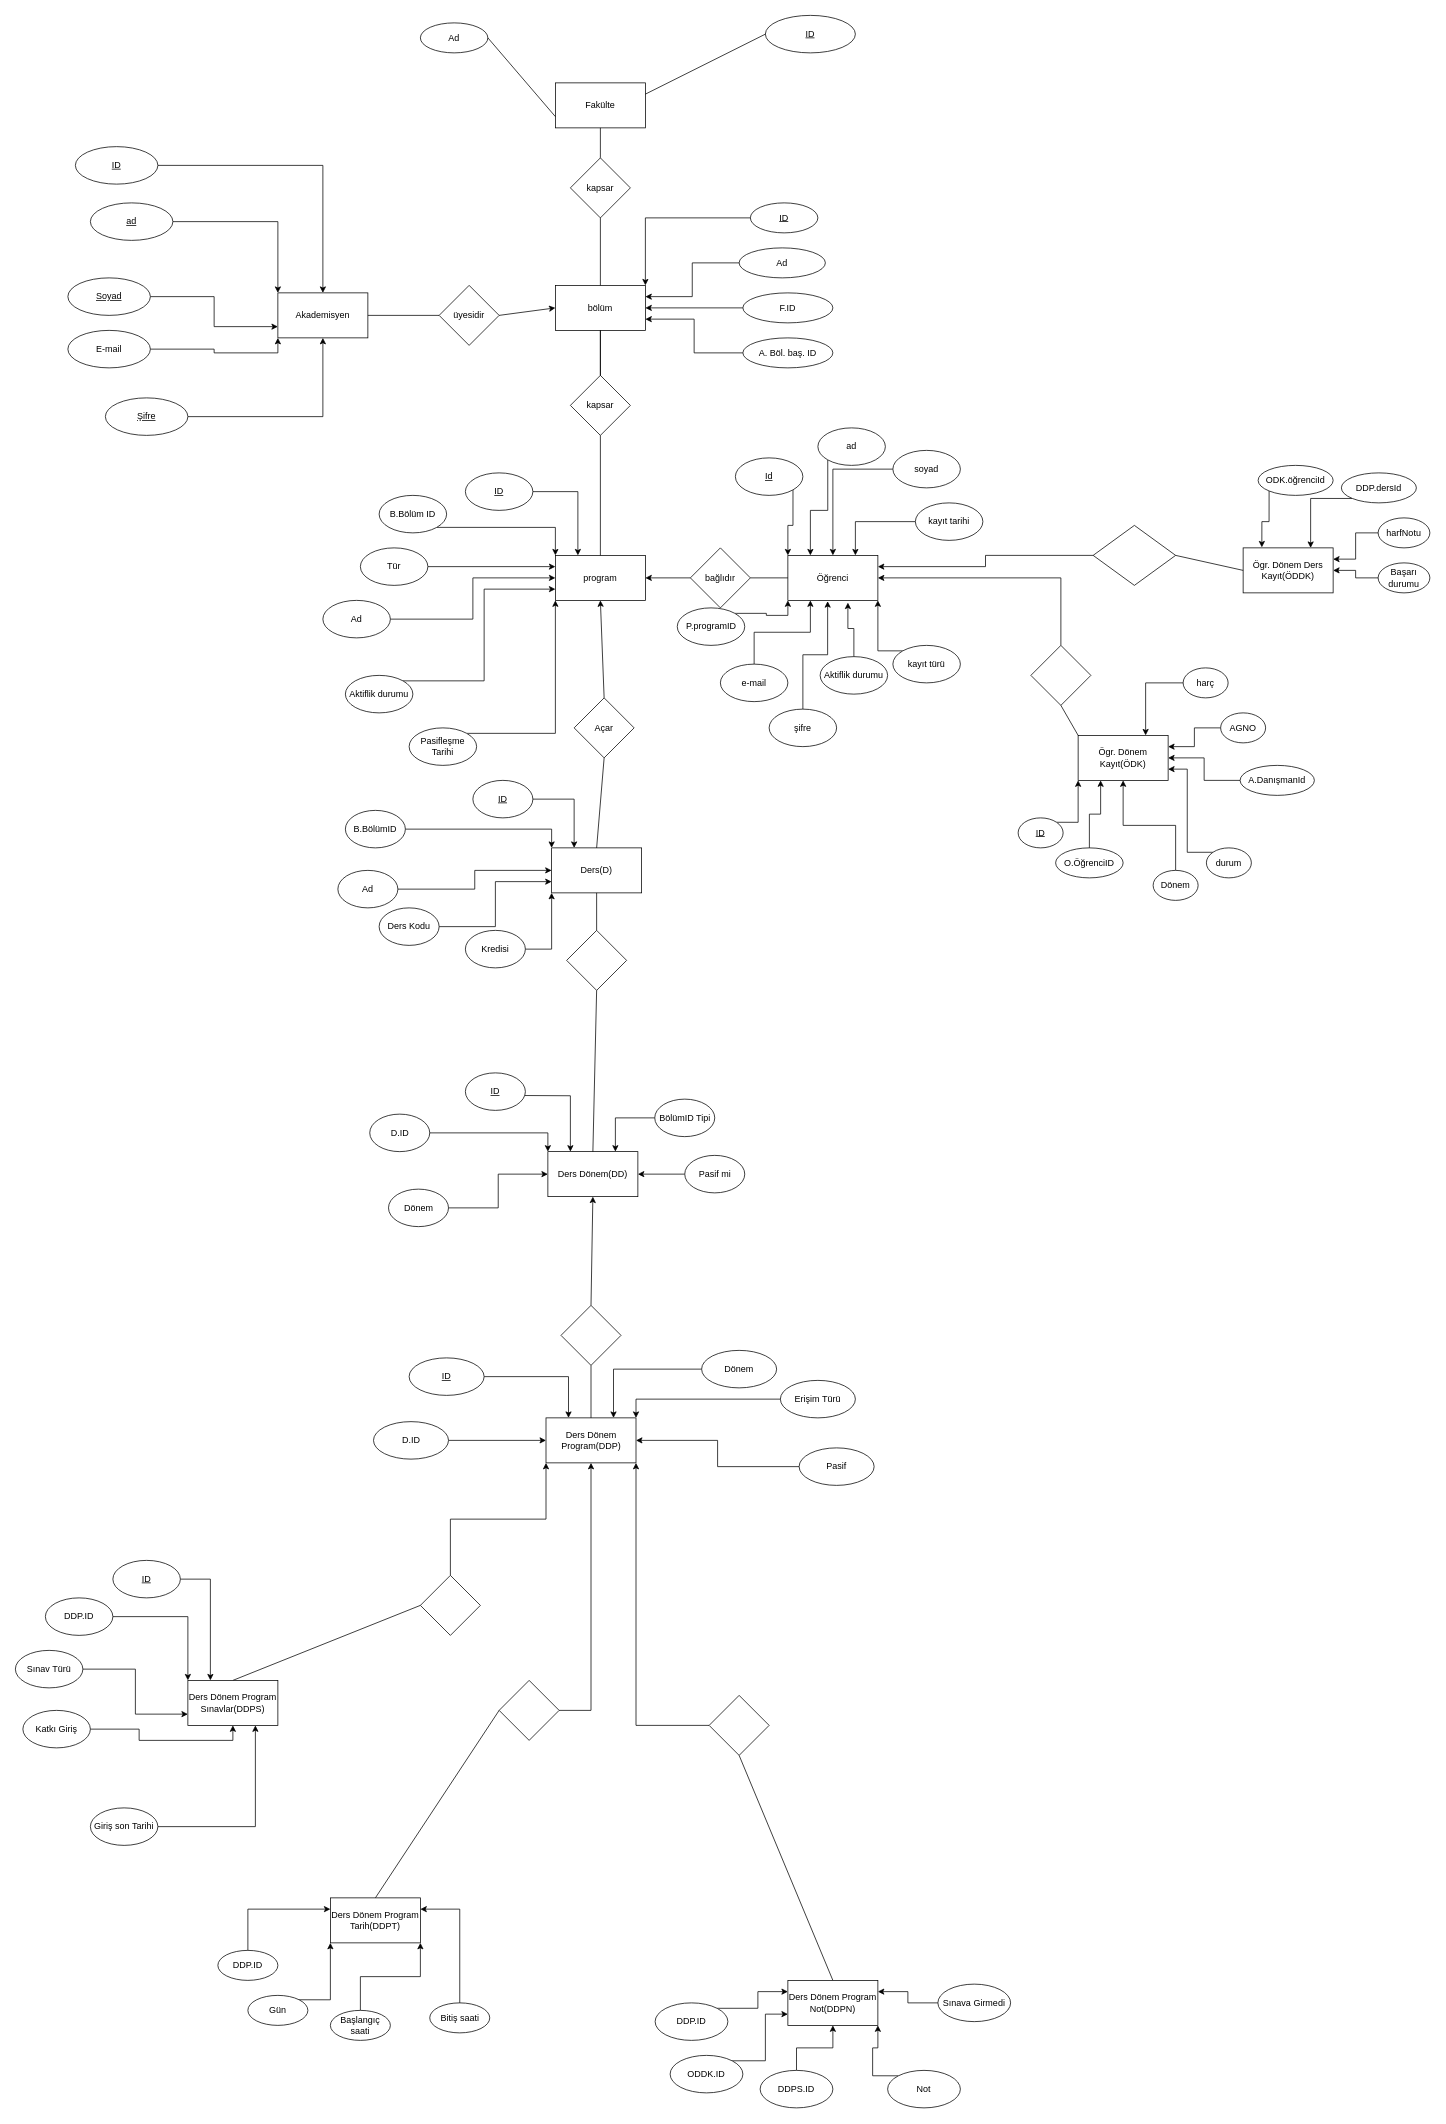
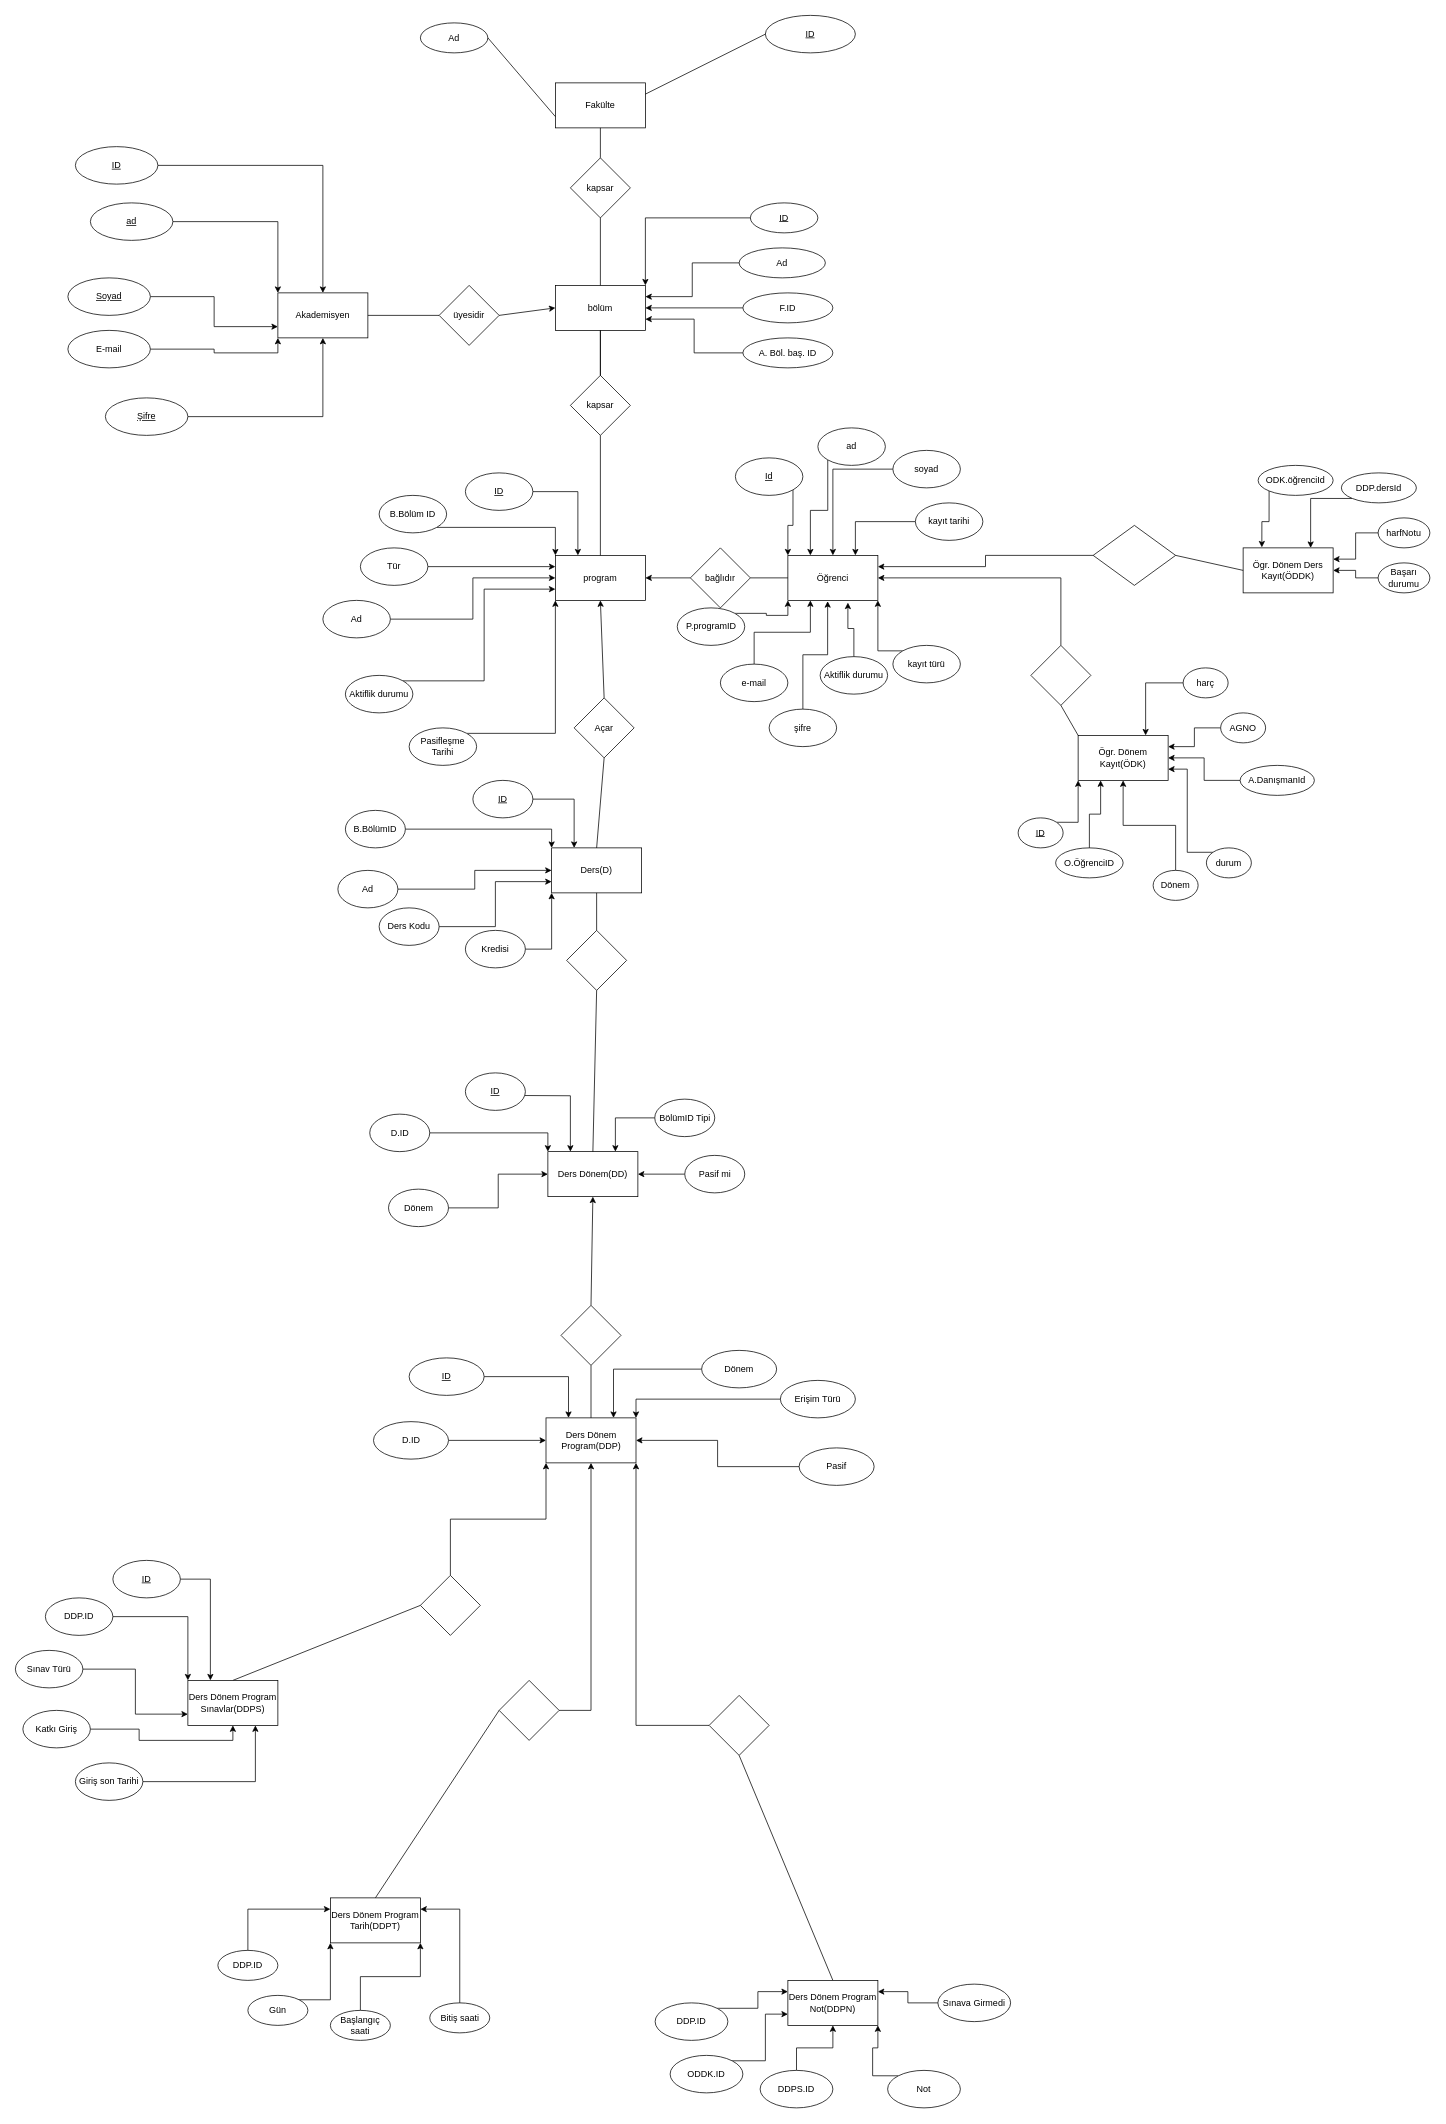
node "Giriş son Tarihi": moved (124, 1827) -> (109, 1782)
